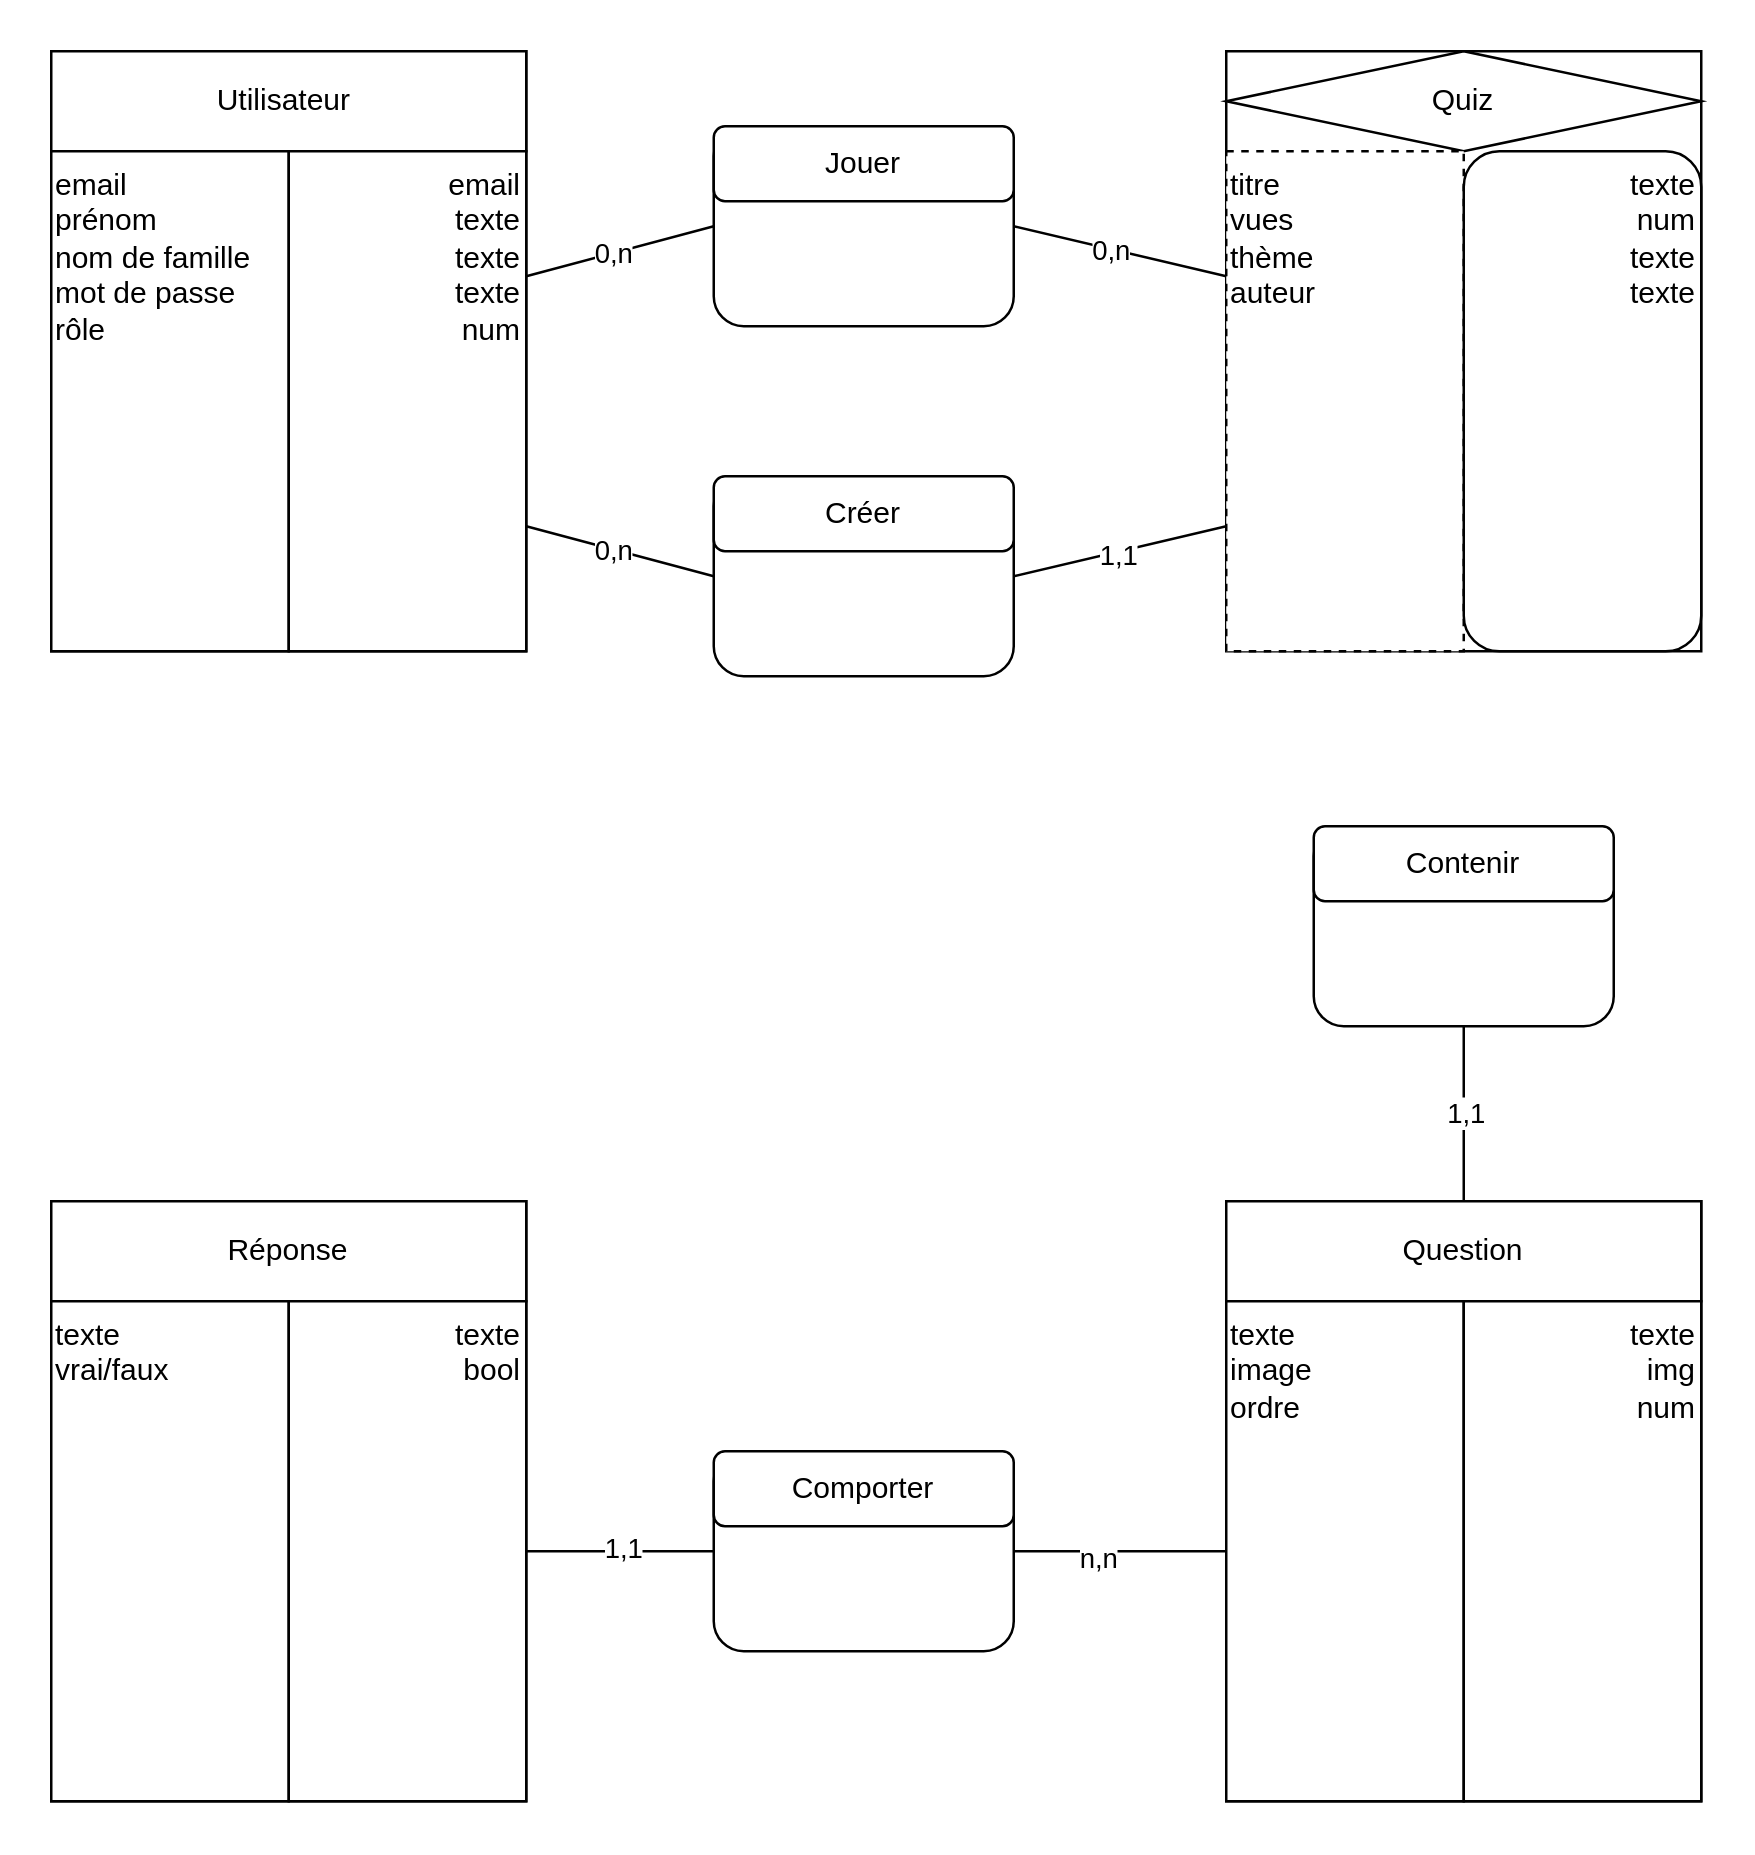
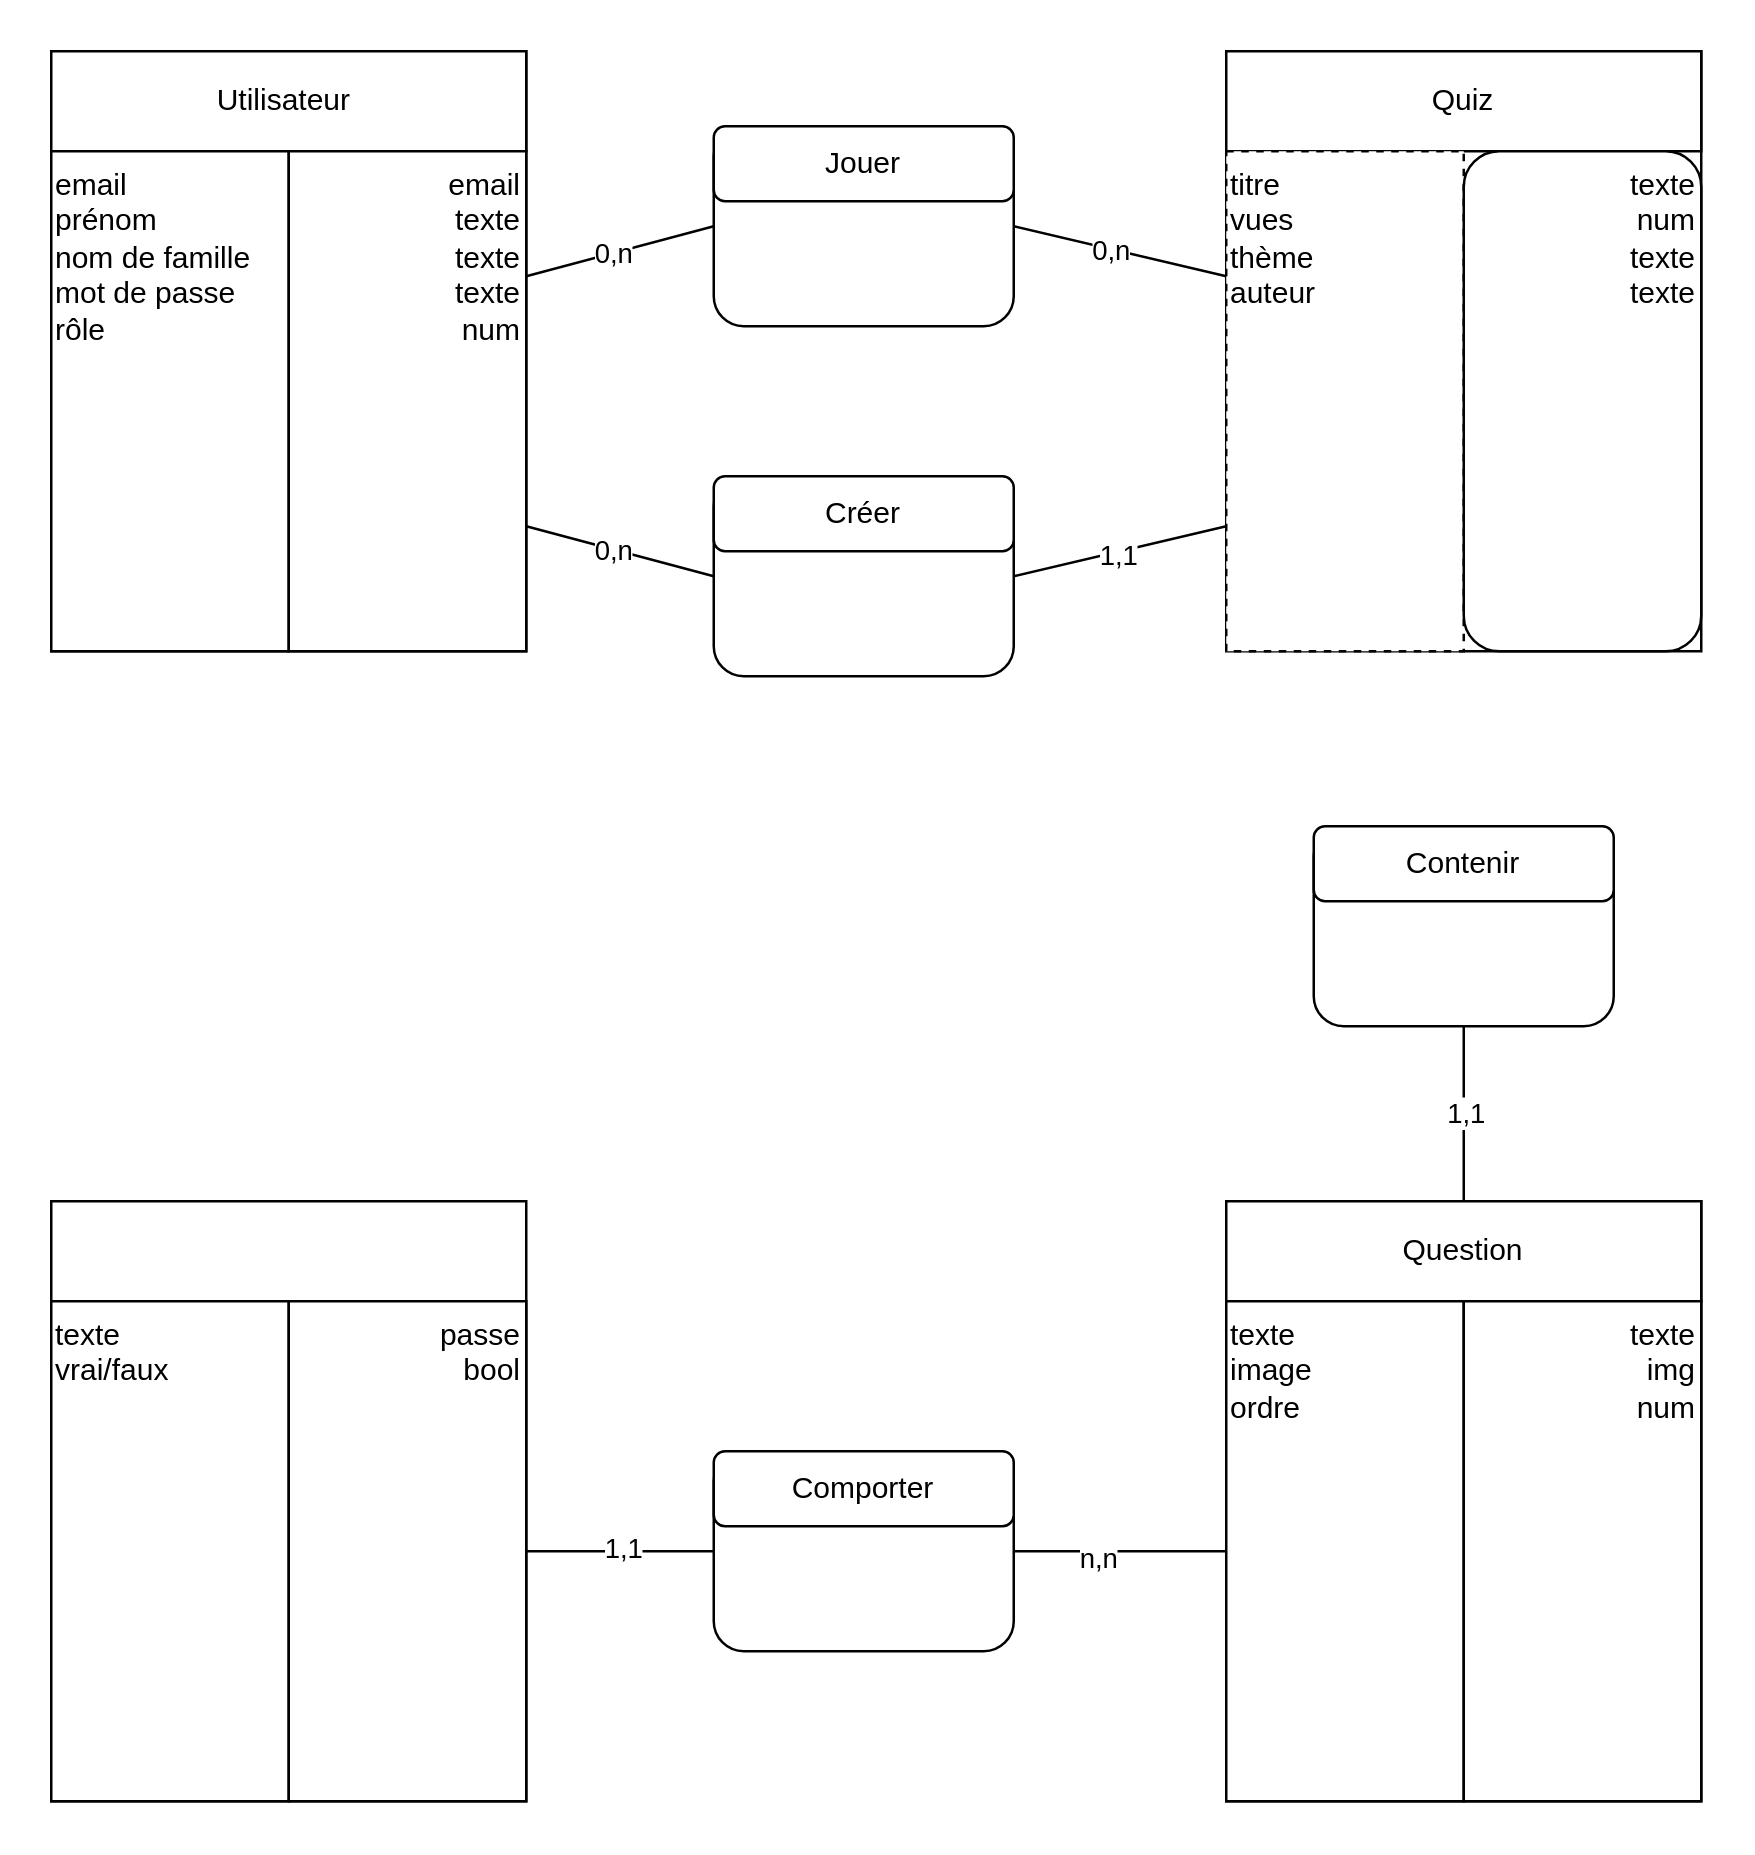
node "Quiz": shape diamond -> rectangle
node "Réponse": removed
node "texte bool": label "texte bool" -> "passe bool"
